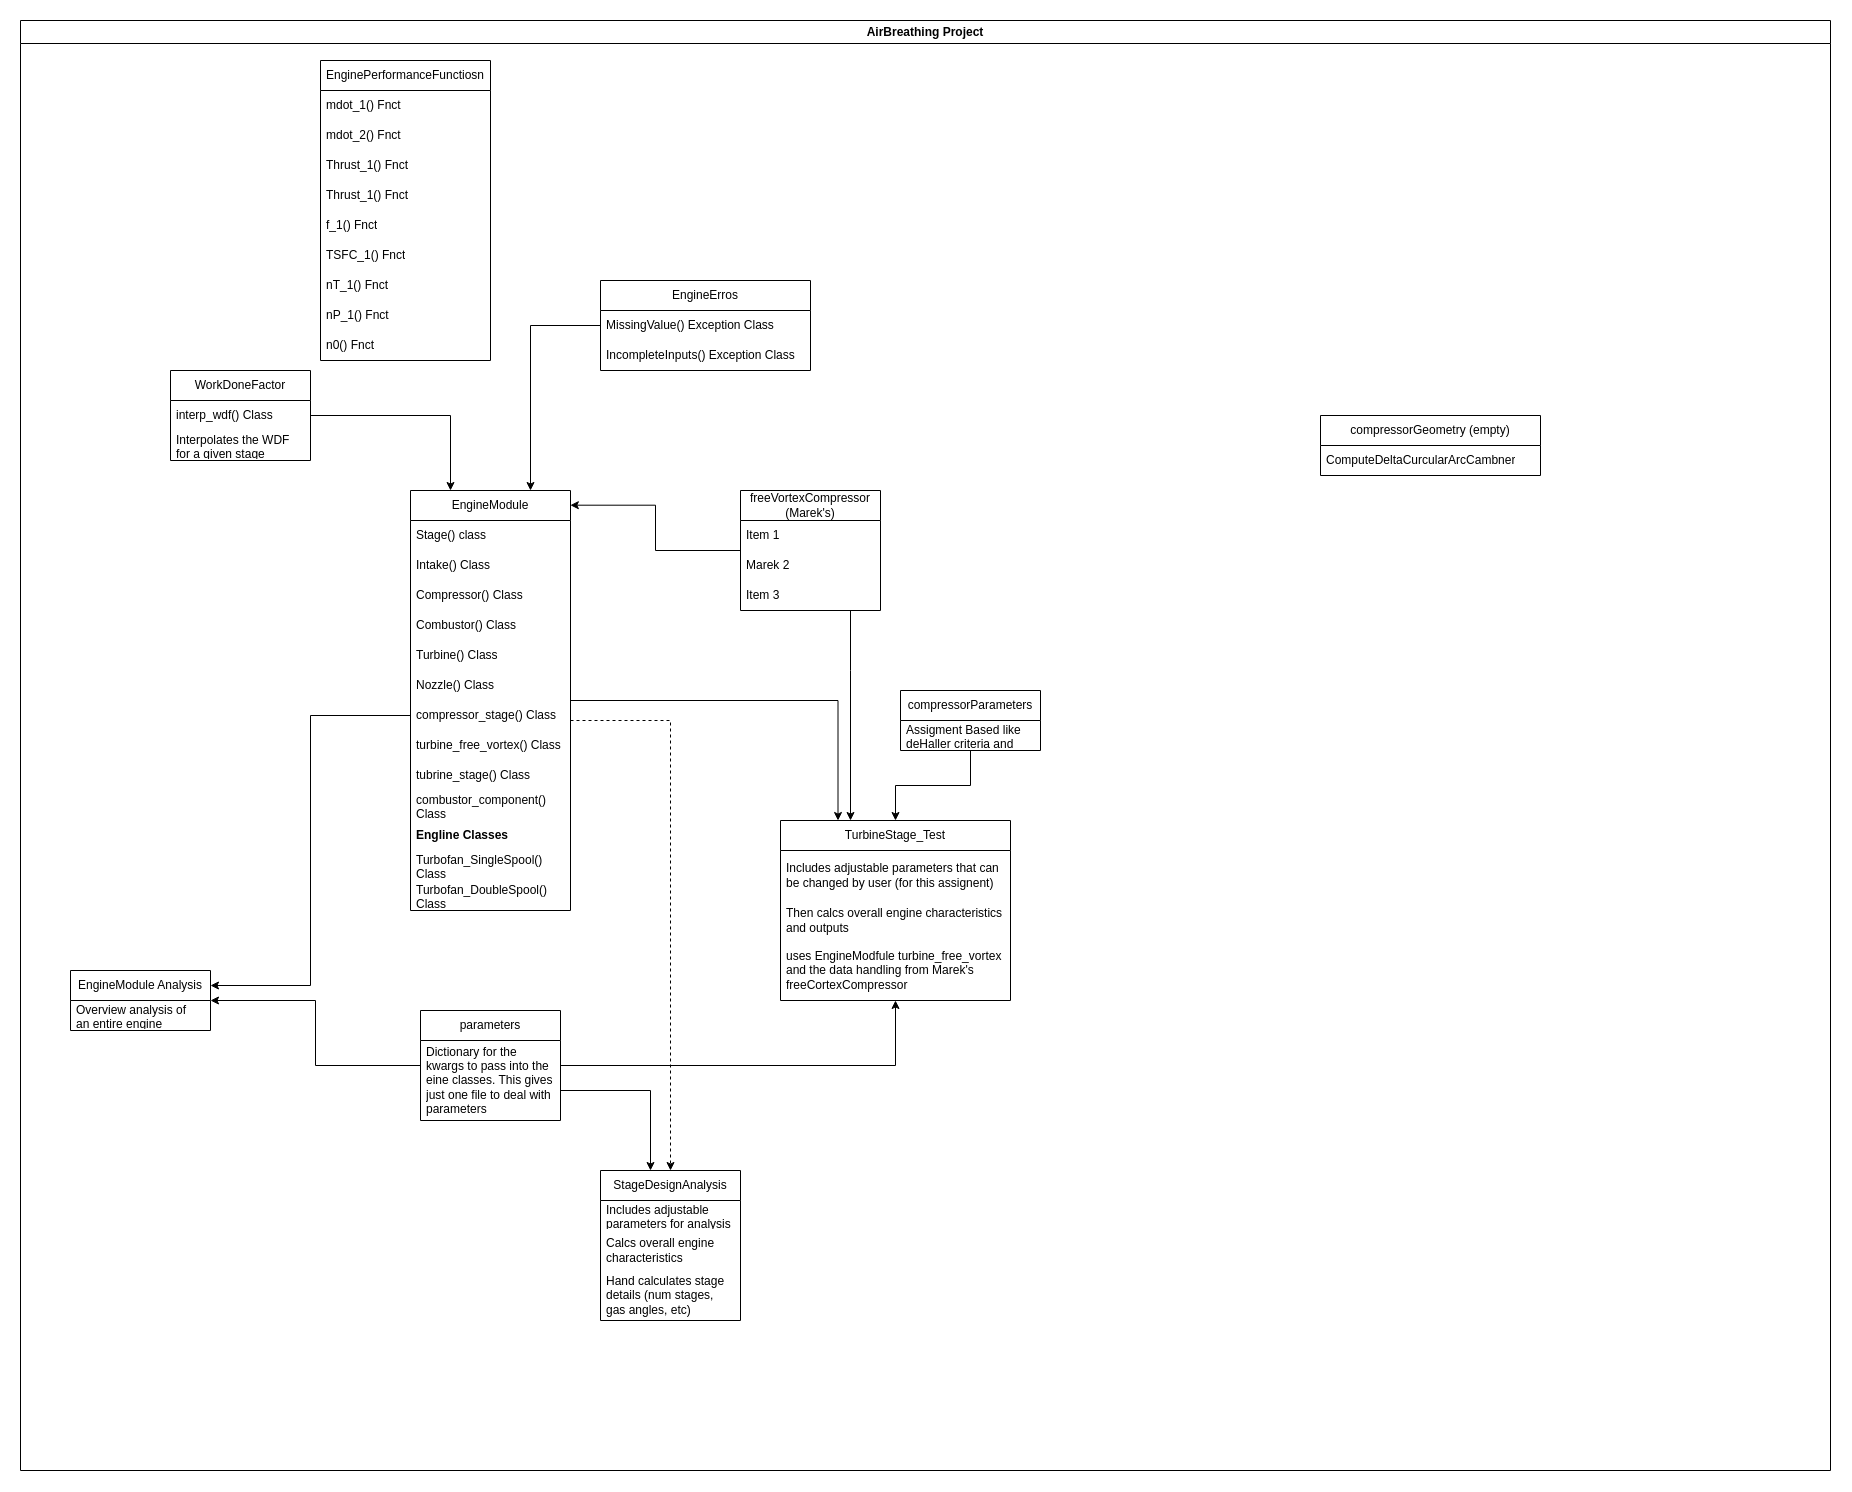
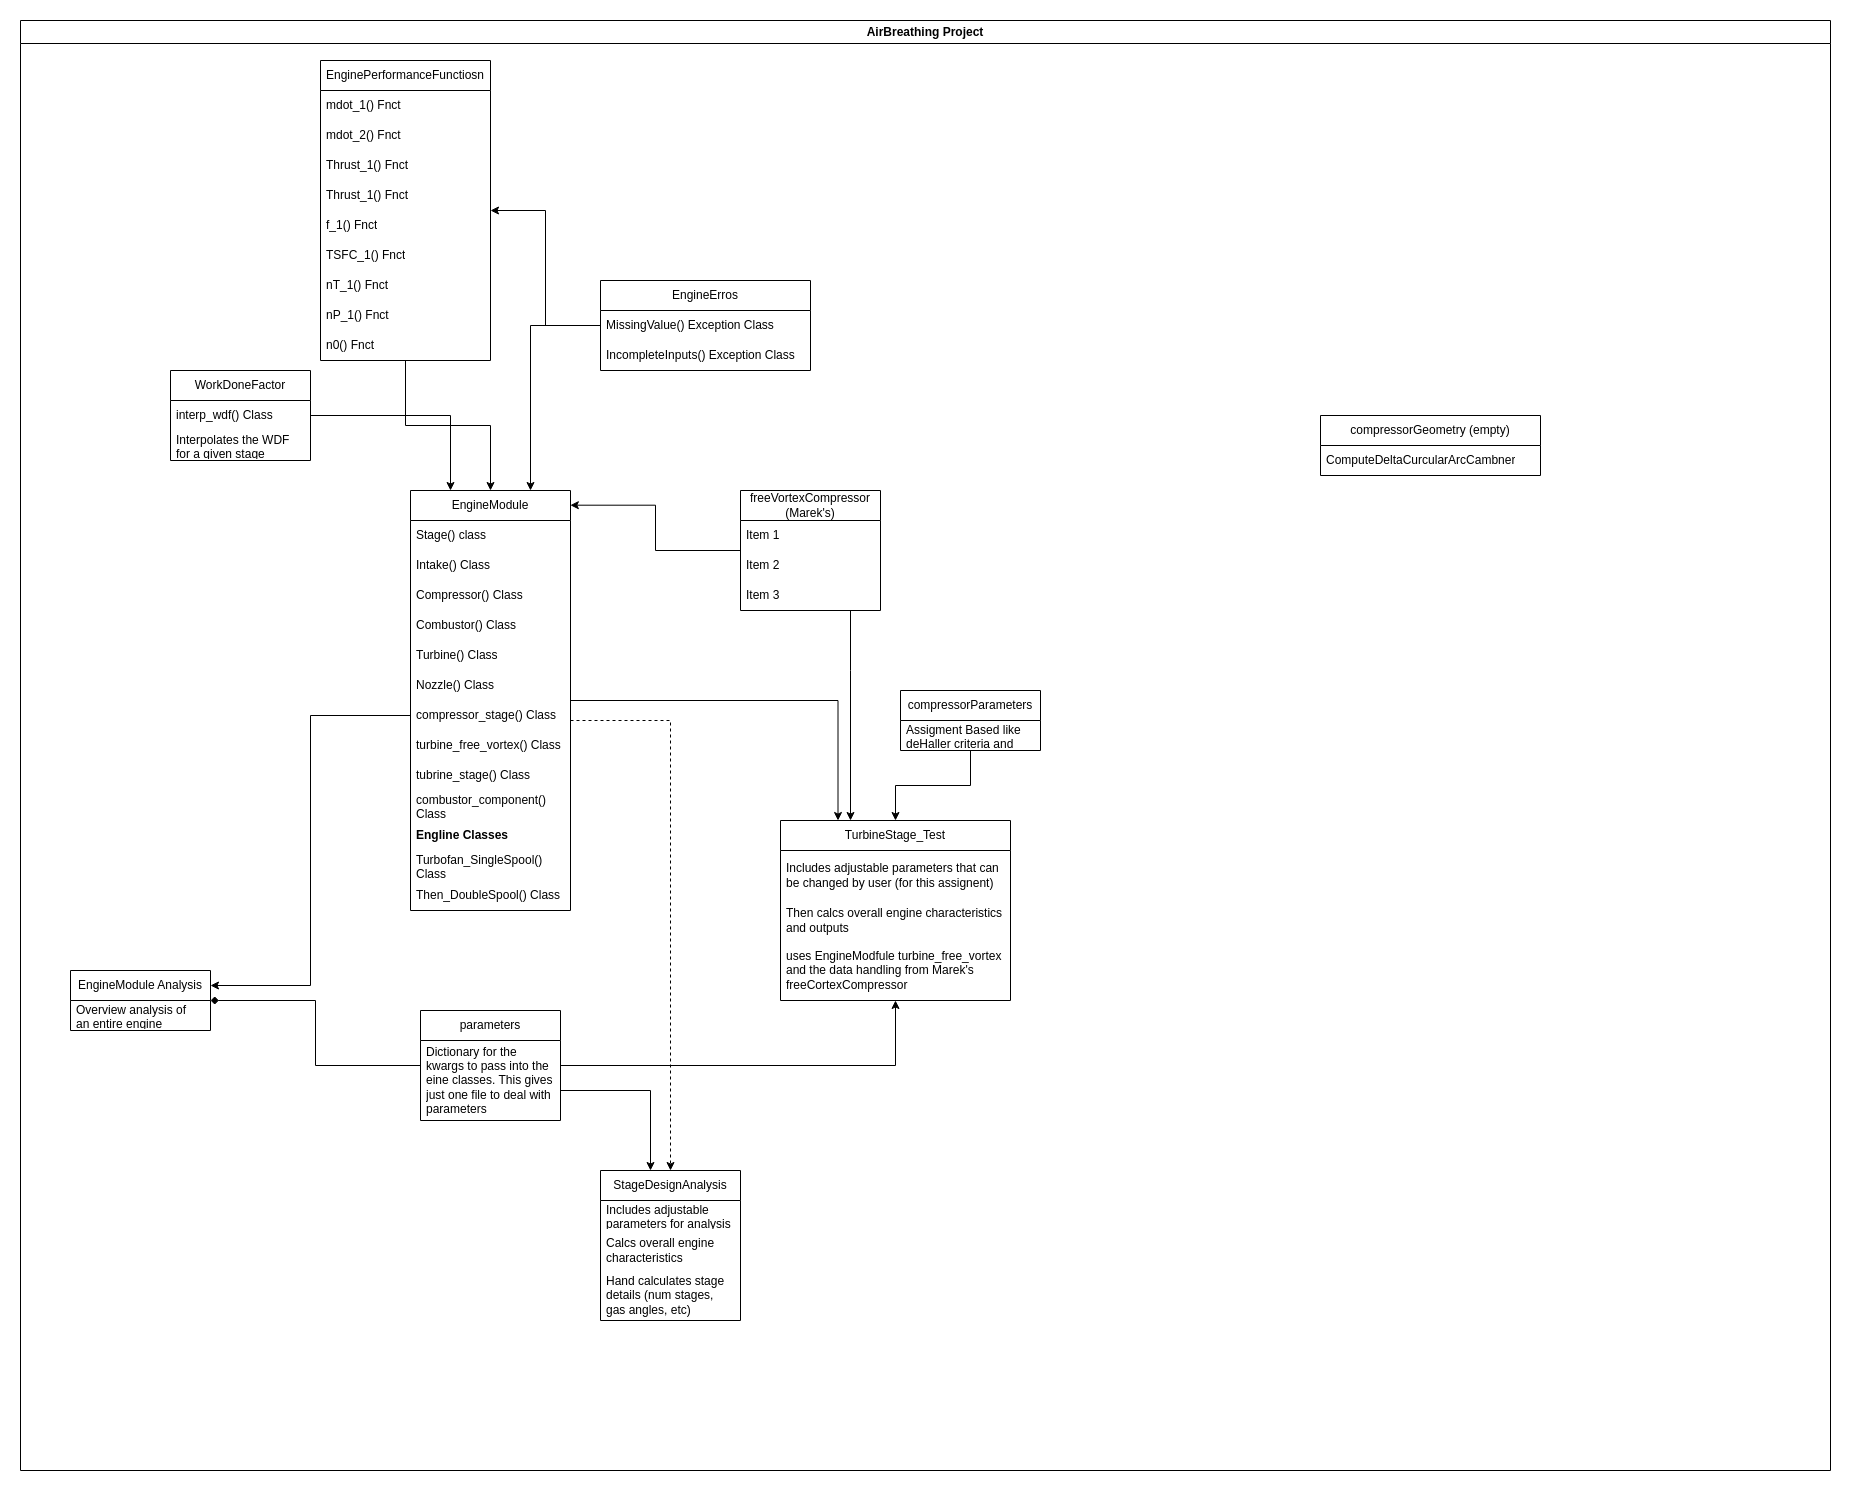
edge "EngineErros" -> "EnginePerformanceFunctiosn": added
edge "EnginePerformanceFunctiosn" -> "EngineModule": added
node "Marek 2": label "Marek 2" -> "Item 2"
node "Turbofan_DoubleSpool() Class": label "Turbofan_DoubleSpool() Class" -> "Then_DoubleSpool() Class"
edge "parameters" -> "EngineModule Analysis": arrowhead classic -> diamond
